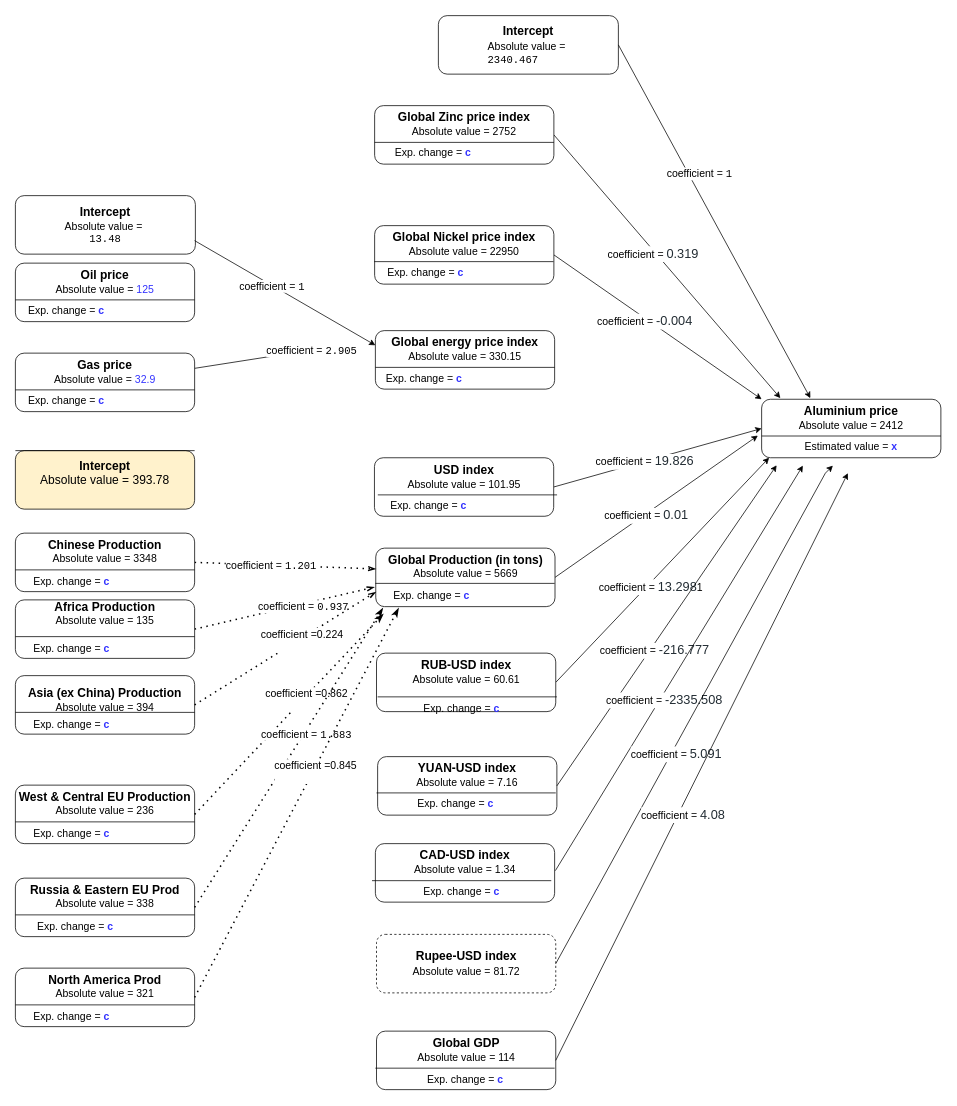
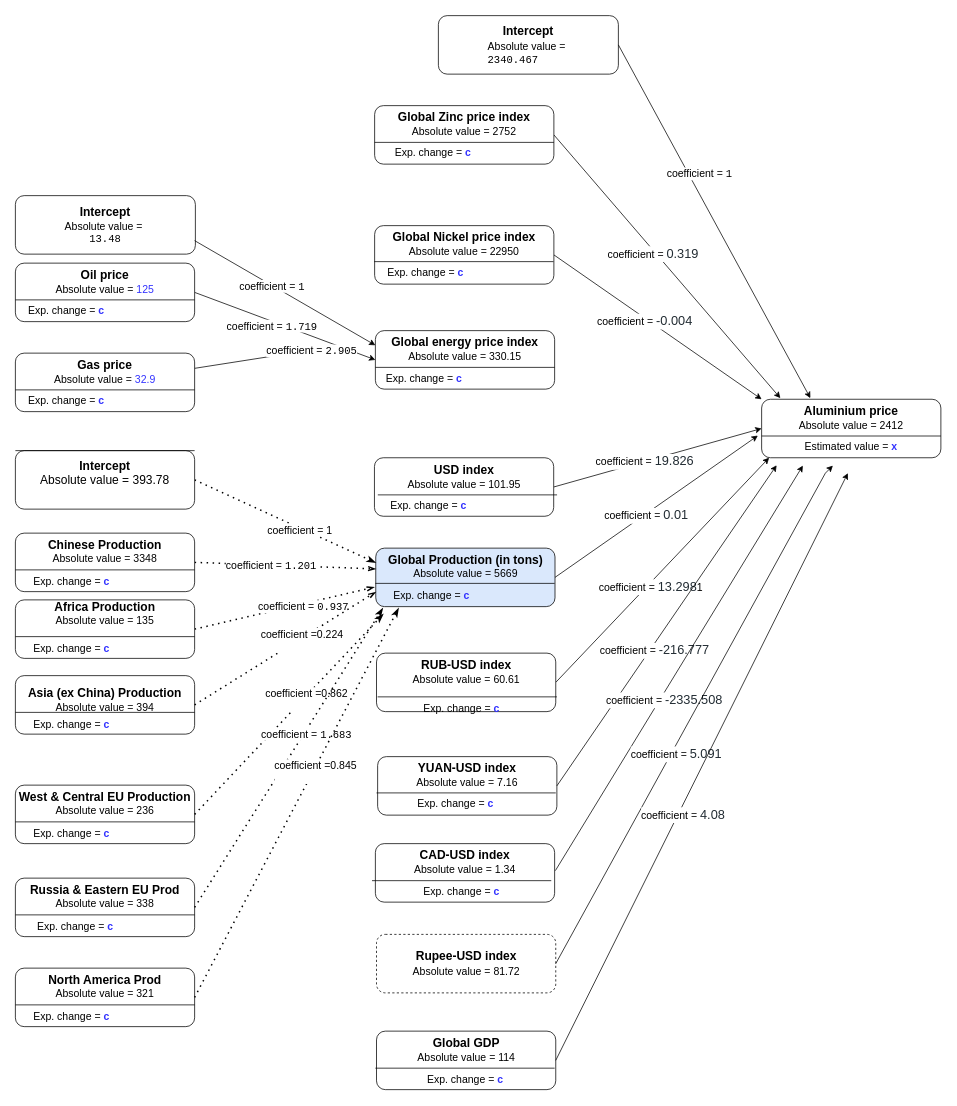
edge "Oil price Absolute value = 125" -> "Global energy price index Absolute value = 330.15": added, label "coefficient = 1.719"
node "Intercept Absolute value = 393.78": fillcolor #fff2cc -> #ffffff
edge "Intercept Absolute value = 393.78" -> "Global Production (in tons) Absolute value = 5669": added, label "coefficient = 1"
node "Global Production (in tons) Absolute value = 5669": fillcolor #ffffff -> #dae8fc
